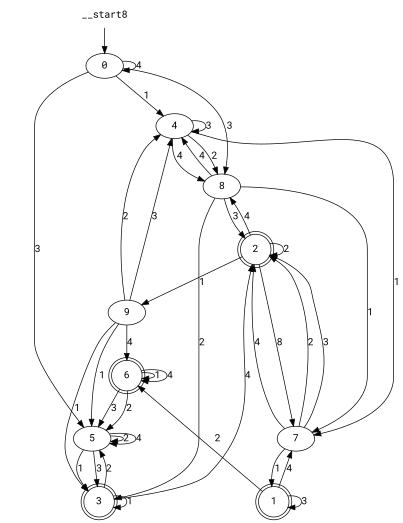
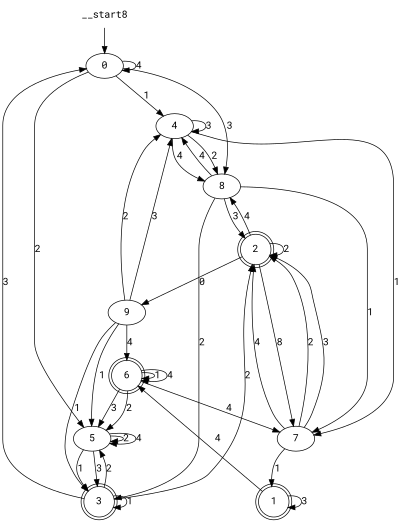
edge "0" -> "5": label "3" -> "2"
edge "2" -> "9": label "1" -> "0"
edge "3" -> "0": added, label "3"
edge "3" -> "2": label "4" -> "2"
edge "1" -> "6": label "2" -> "4"
edge "1" -> "7": now "6" -> "7"
